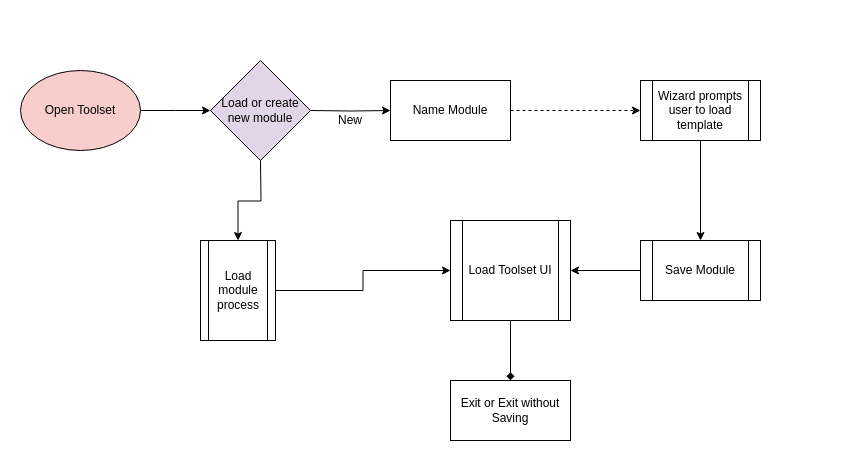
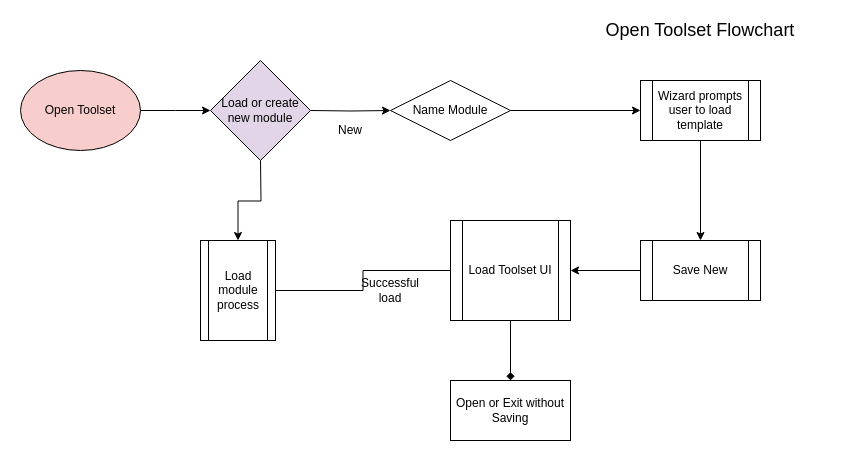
node "Open Toolset Flowchart": added
node "Name Module": shape rectangle -> diamond
edge "Name Module" -> "Wizard prompts user to load template": style dashed -> solid
node "New": moved (351, 121) -> (351, 131)
edge "Load module process" -> "Load Toolset UI": arrowhead classic -> none
node "Save Module": label "Save Module" -> "Save New"
node "Successful load": added
node "Exit or Exit without Saving": label "Exit or Exit without Saving" -> "Open or Exit without Saving"
